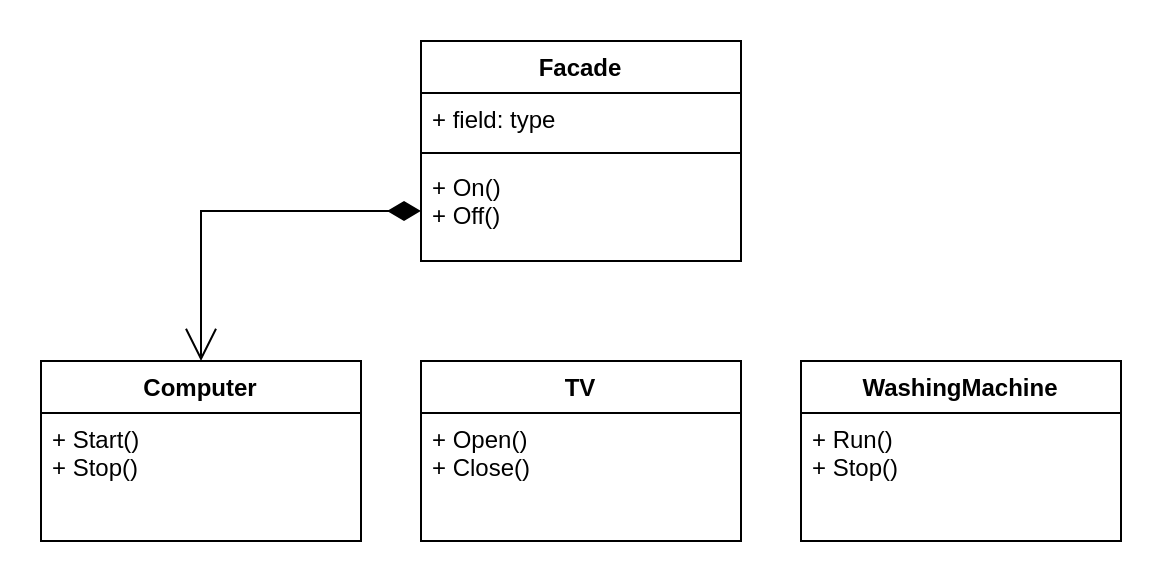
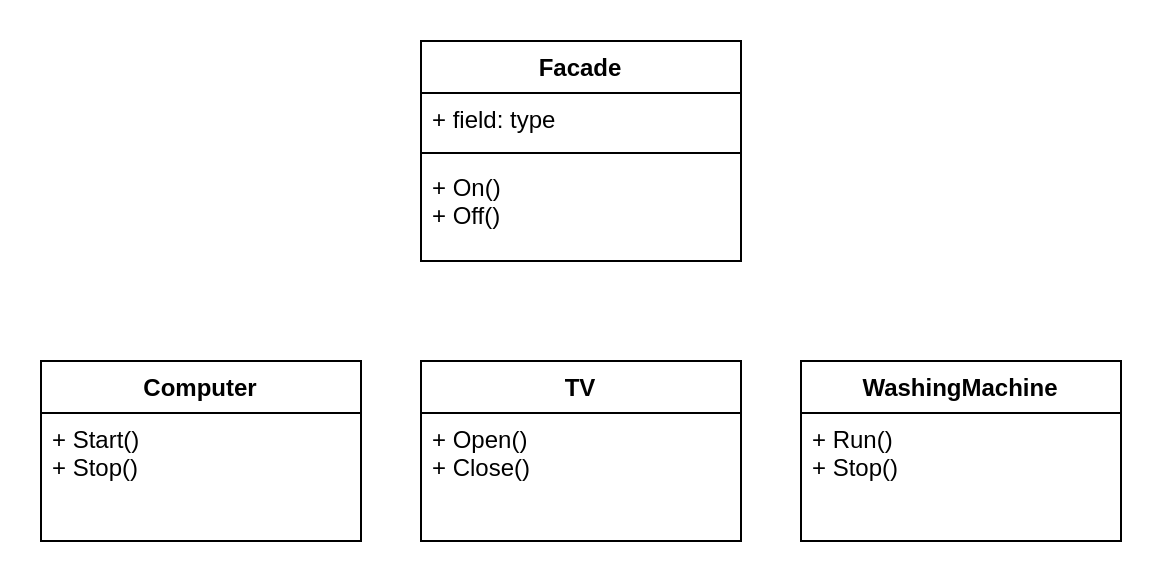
edge "+ On() + Off()" -- "Computer": removed
